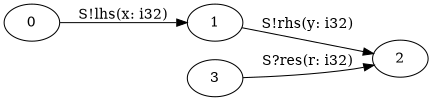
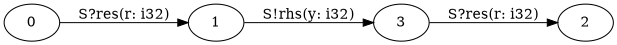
edge "0" -> "1": label "S!lhs(x: i32)" -> "S?res(r: i32)"
edge "1" -> "2": now "1" -> "3"
